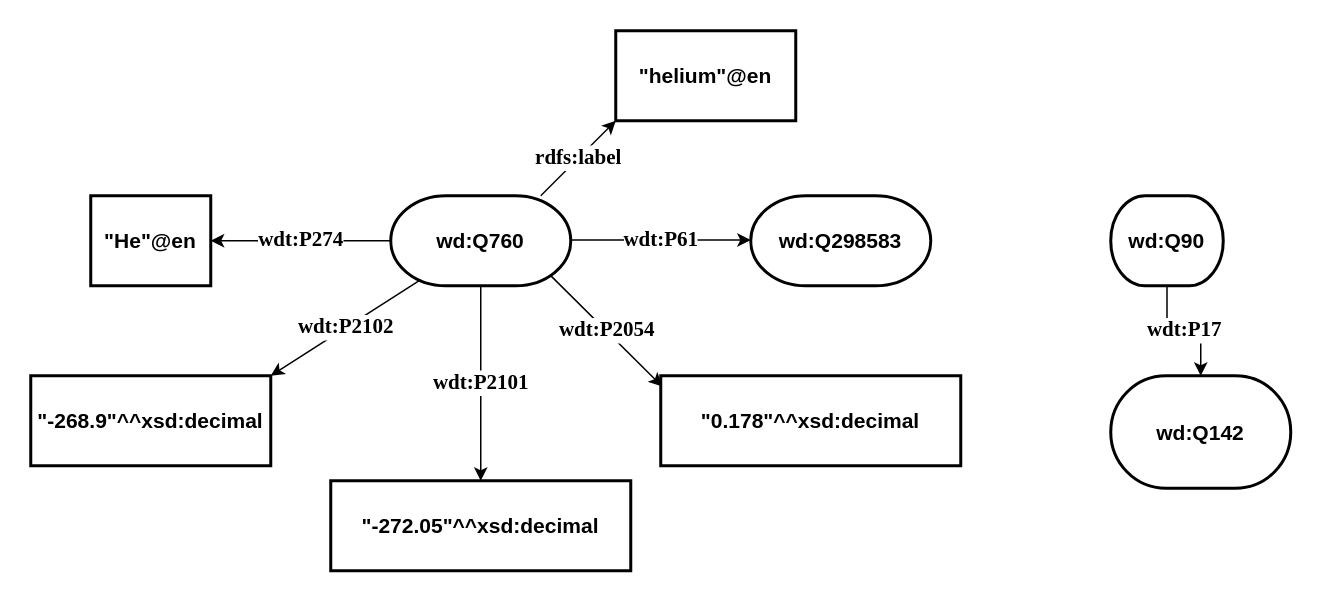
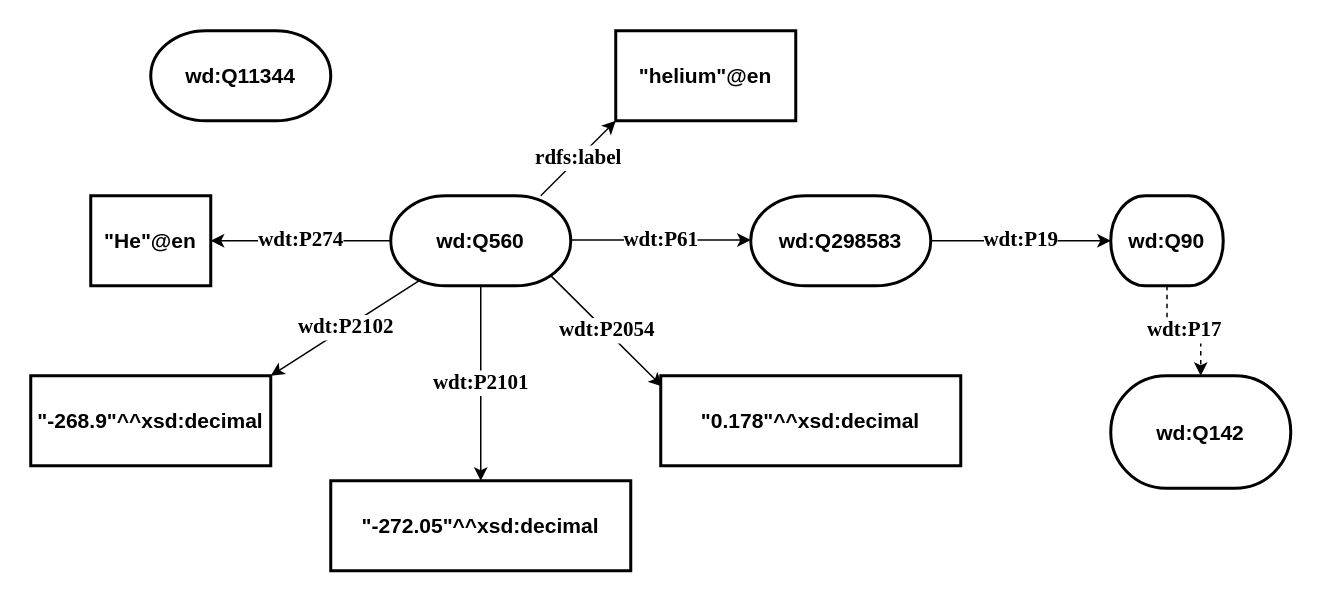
node "wd:Q11344": added
node "wd:Q760": label "wd:Q760" -> "wd:Q560"
edge "wd:Q298583" -> "wd:Q90": added, label "wdt:P19"
edge "wd:Q90" -> "wd:Q142": style solid -> dashed
